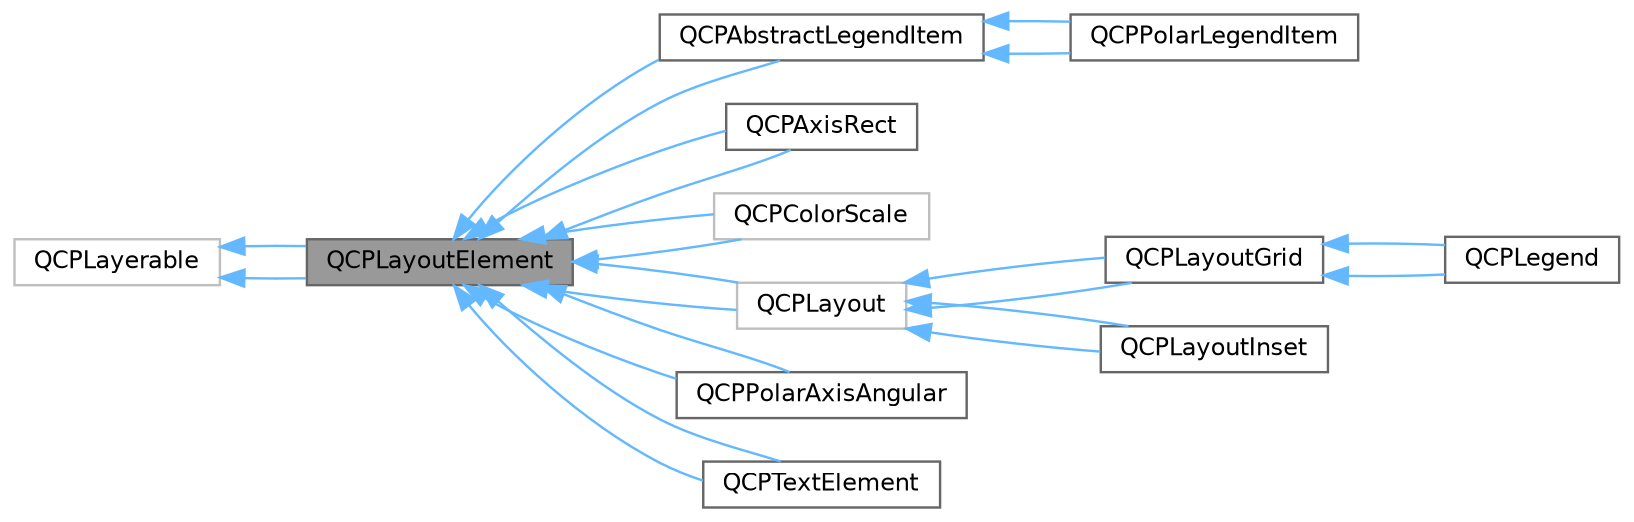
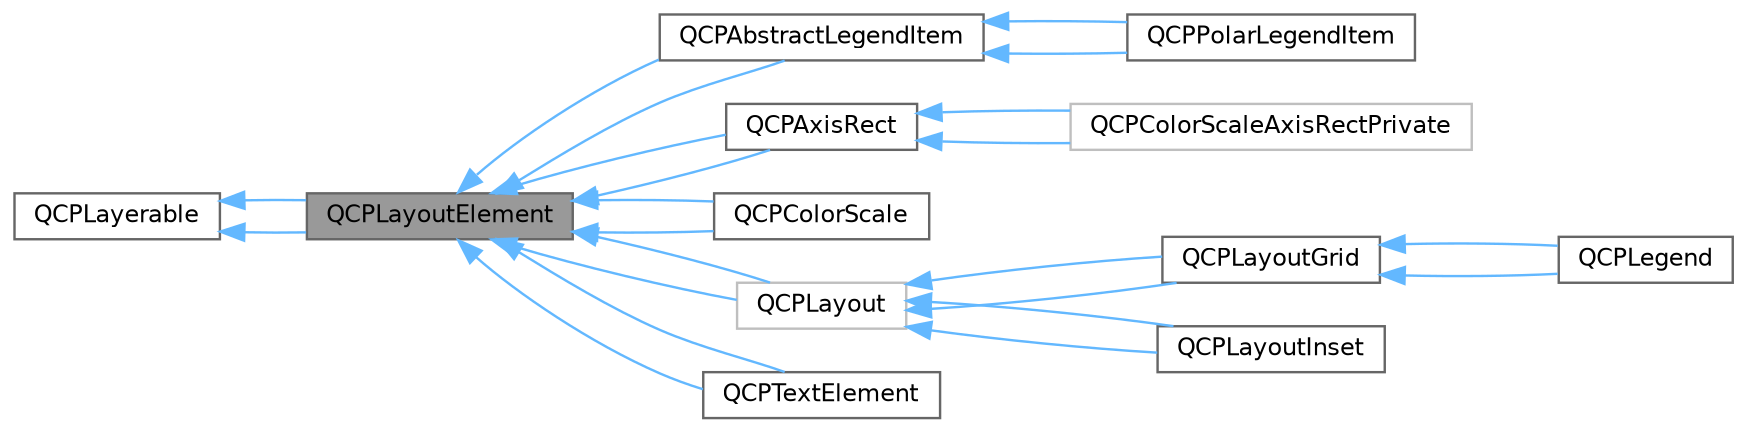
node "QCPColorScaleAxisRectPrivate": added
node "QCPColorScale": color grey75 -> gray40
node "QCPLayerable": color grey75 -> gray40
node "QCPPolarAxisAngular": removed
